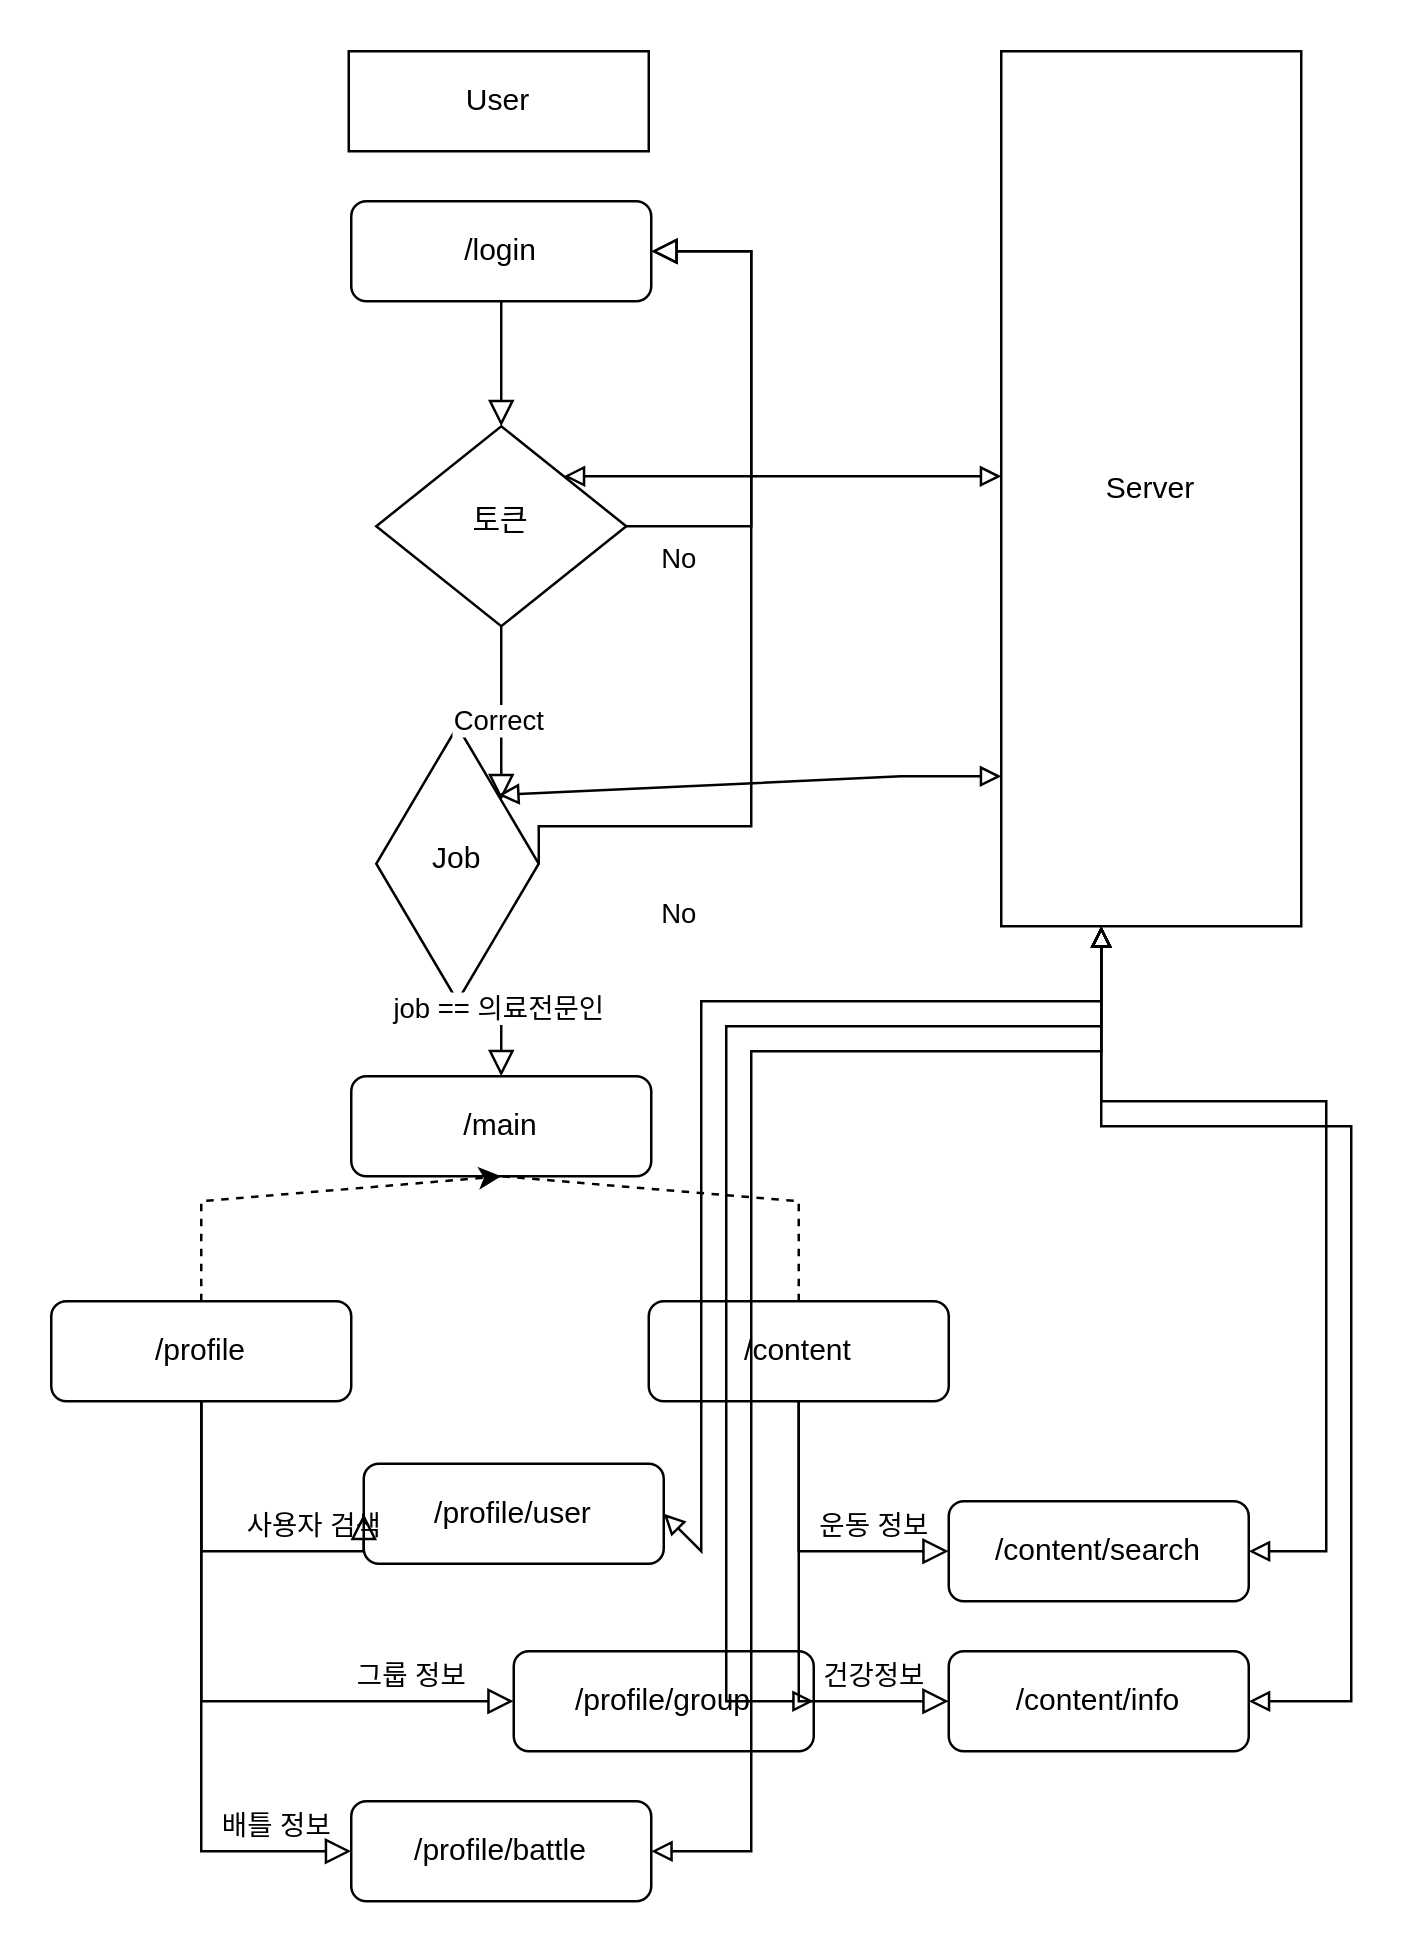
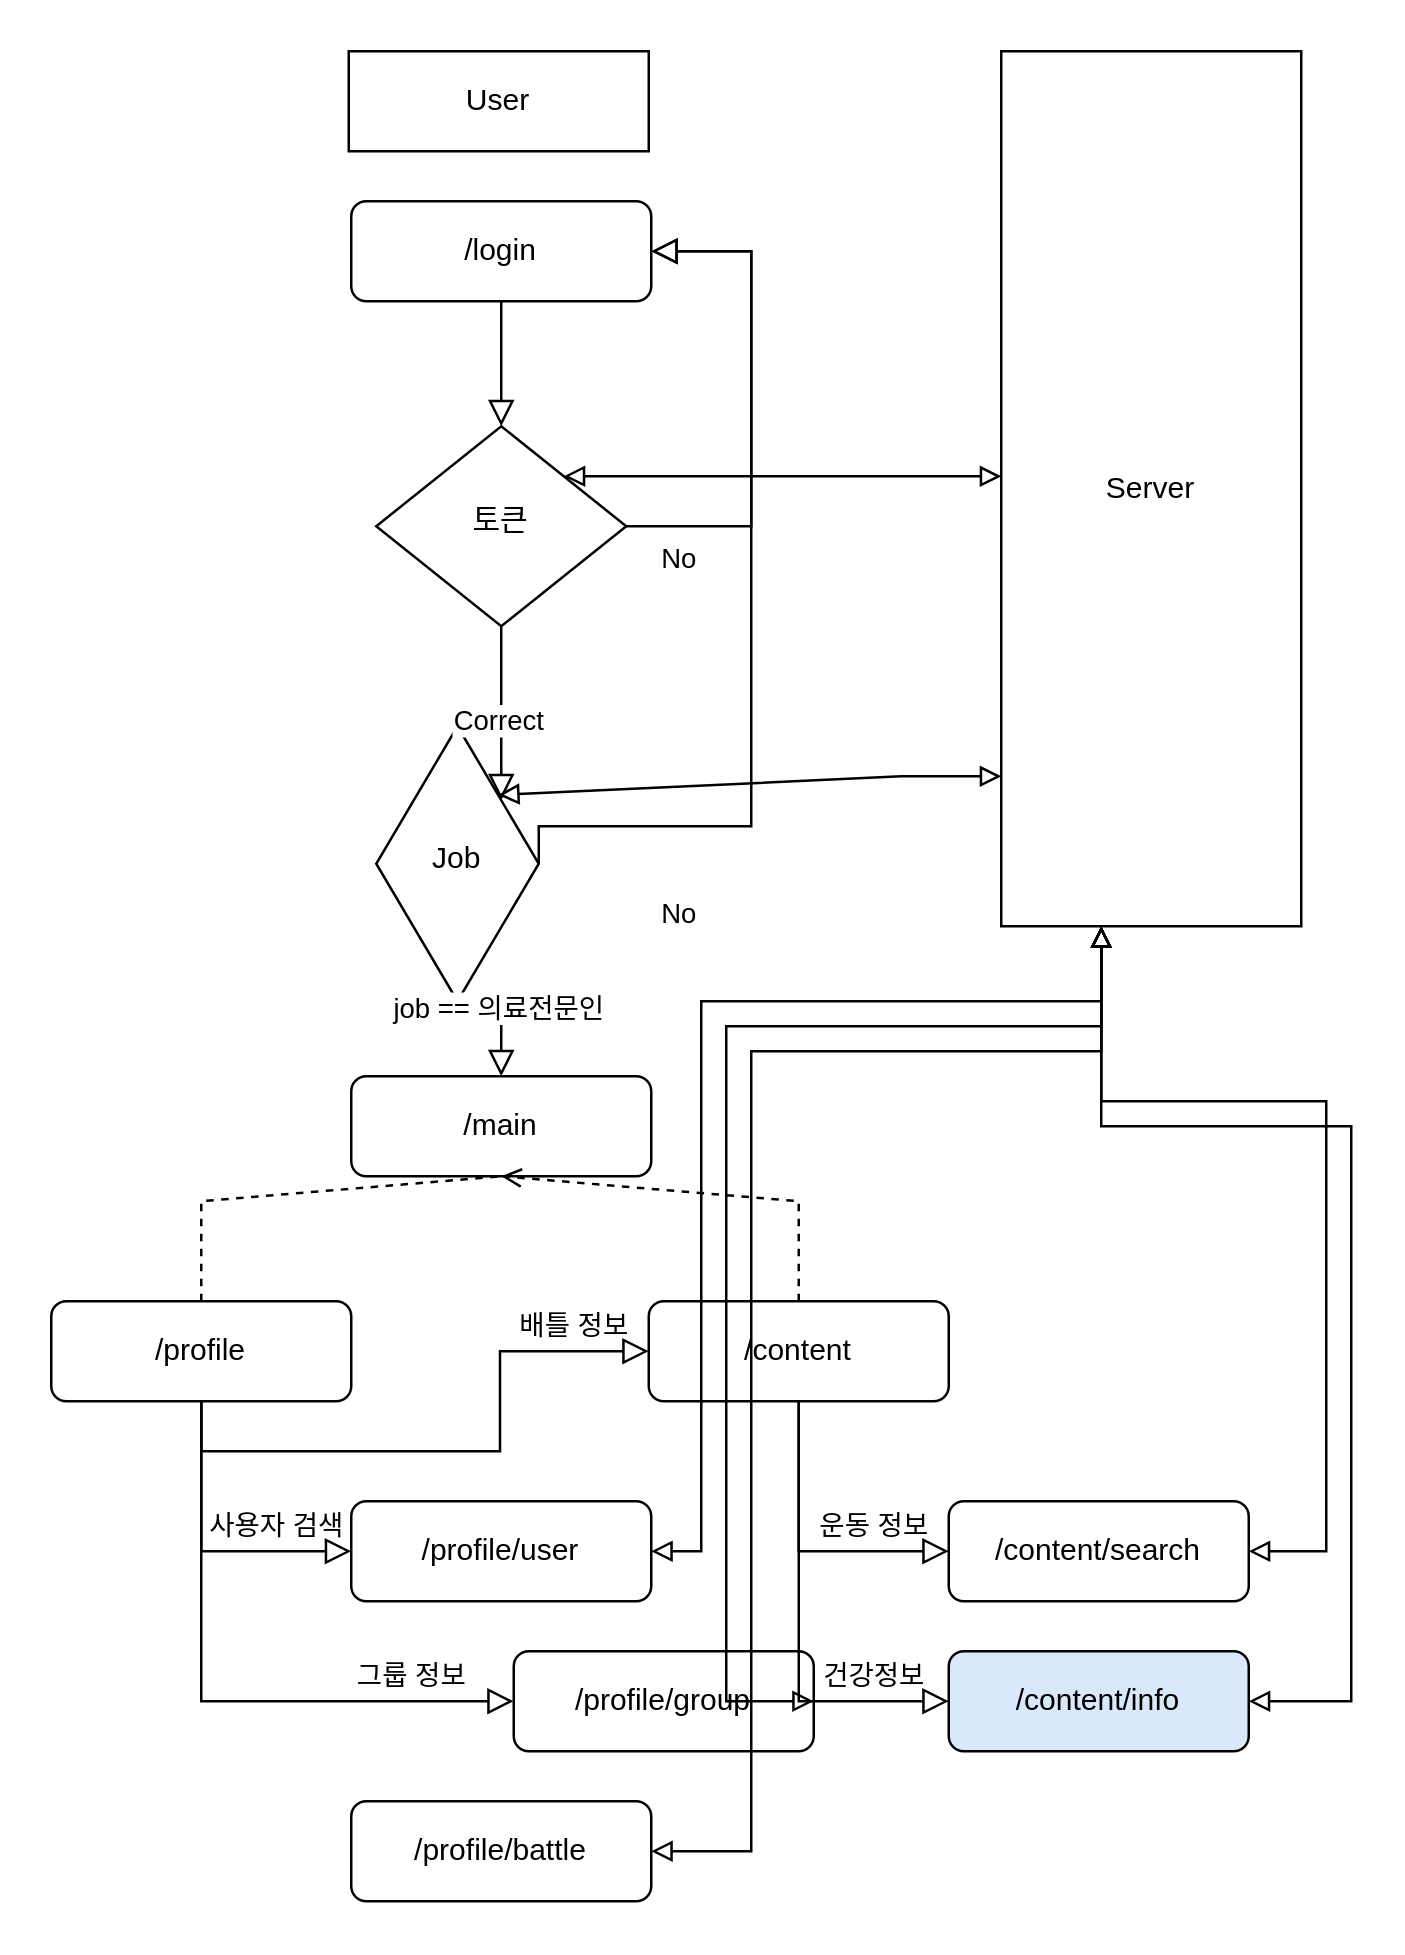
edge "/main" -- "/content": arrowhead none -> open
edge "/profile" -> "/main": arrowhead classic -> none
node "/profile/user": moved (514, 1514) -> (501, 1551)
node "/content/info": fillcolor #ffffff -> #dae8fc
edge "/profile" -> "/profile/battle": now "/profile" -> "/content"
